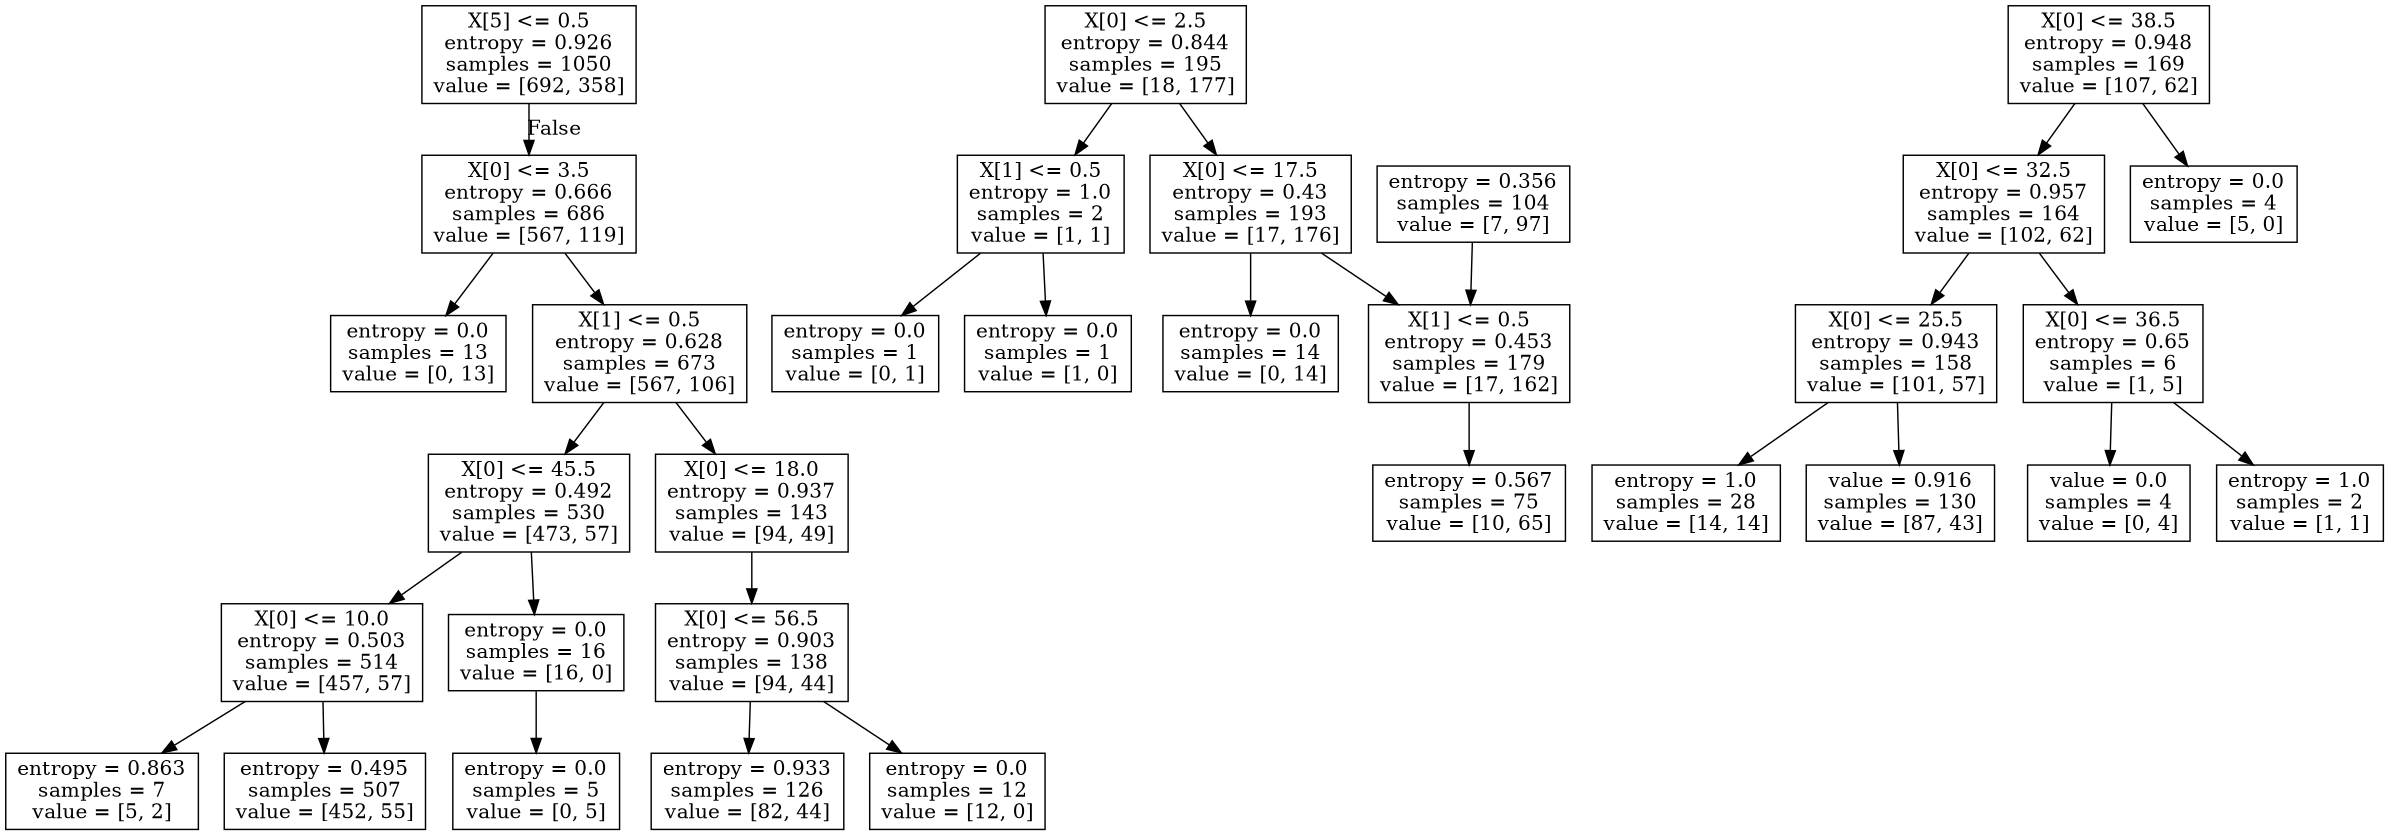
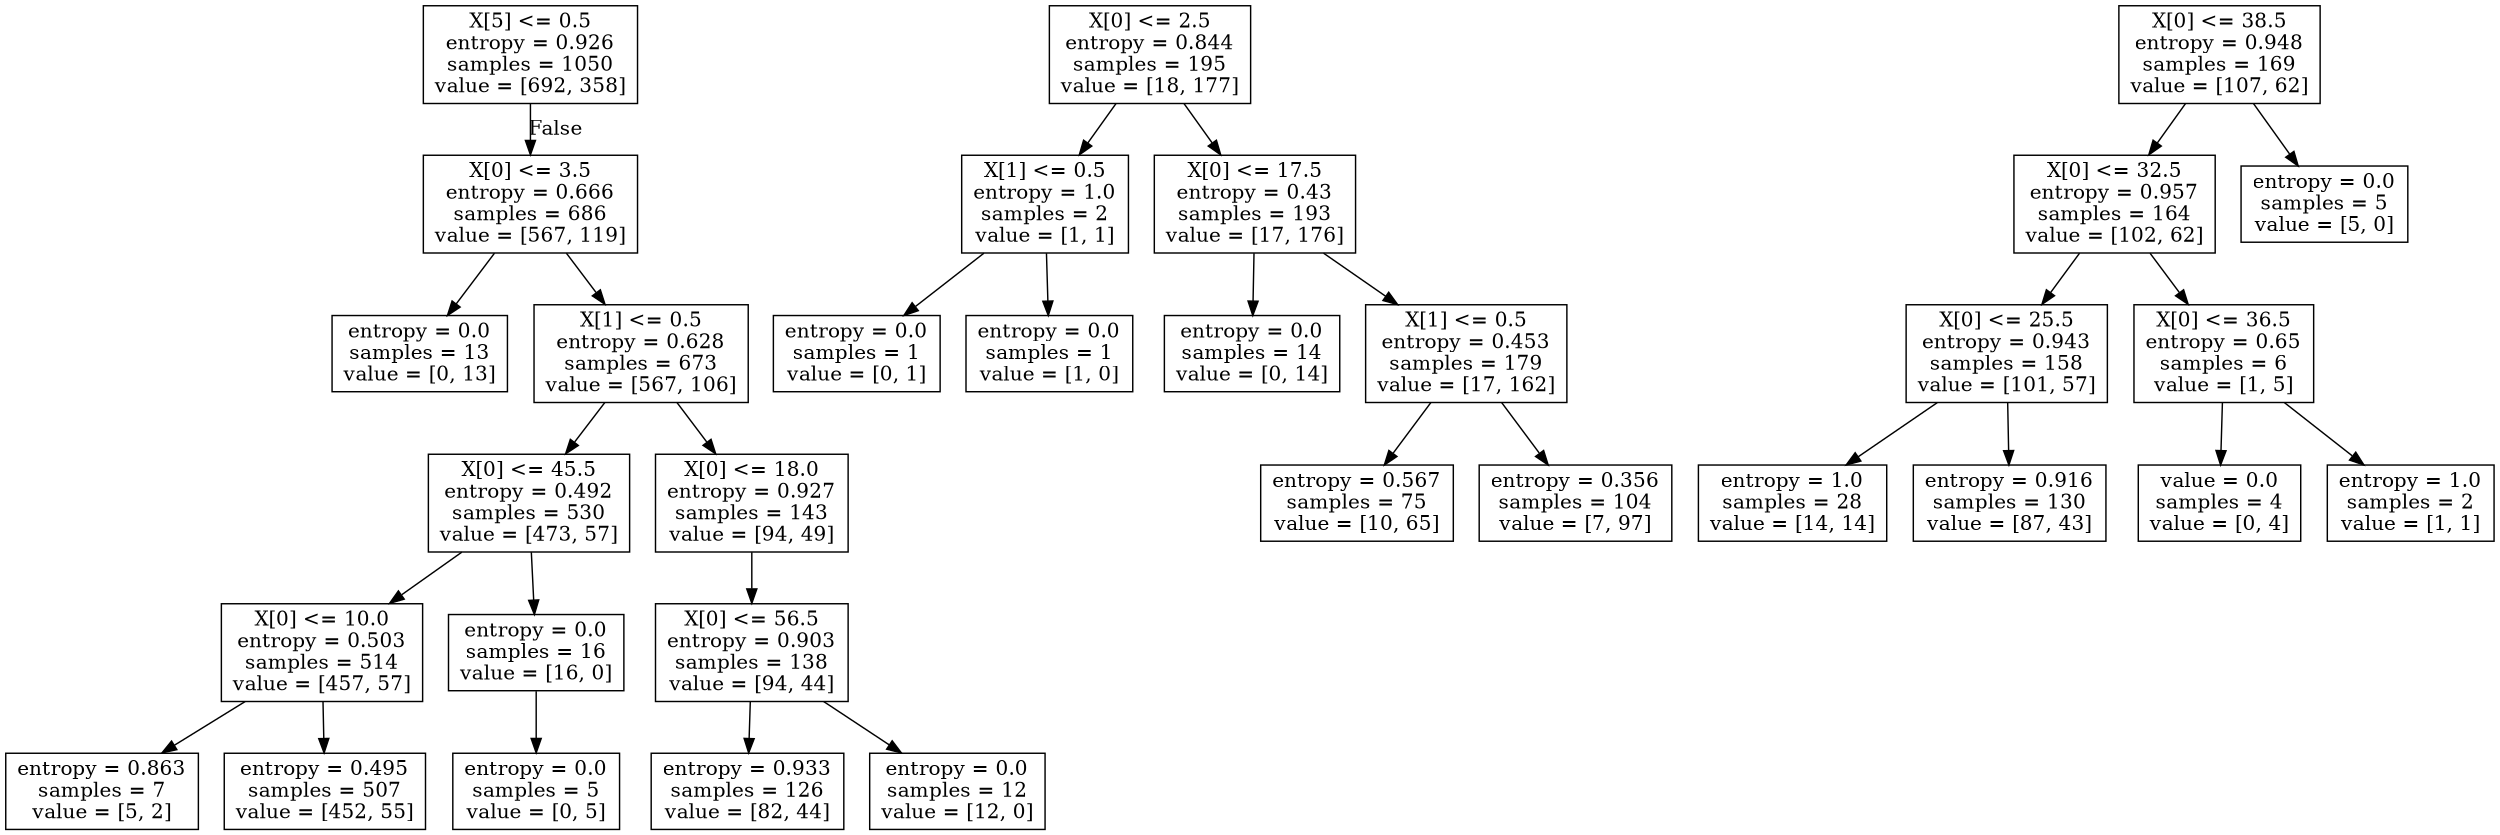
node "entropy = 0.0 samples = 4 value = [5, 0]": label "entropy = 0.0 samples = 4 value = [5, 0]" -> "entropy = 0.0 samples = 5 value = [5, 0]"
edge "entropy = 0.356 samples = 104 value = [7, 97]" -> "X[1] <= 0.5 entropy = 0.453 samples = 179 value = [17, 162]": reversed
node "X[0] <= 18.0 entropy = 0.937 samples = 143 value = [94, 49]": label "X[0] <= 18.0 entropy = 0.937 samples = 143 value = [94, 49]" -> "X[0] <= 18.0 entropy = 0.927 samples = 143 value = [94, 49]"
node "value = 0.916 samples = 130 value = [87, 43]": label "value = 0.916 samples = 130 value = [87, 43]" -> "entropy = 0.916 samples = 130 value = [87, 43]"
